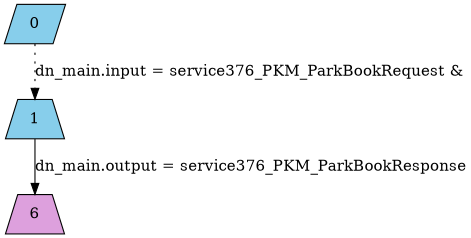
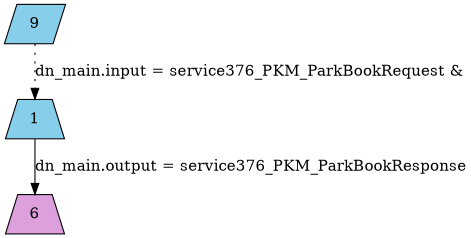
node "0": label "0" -> "9"
